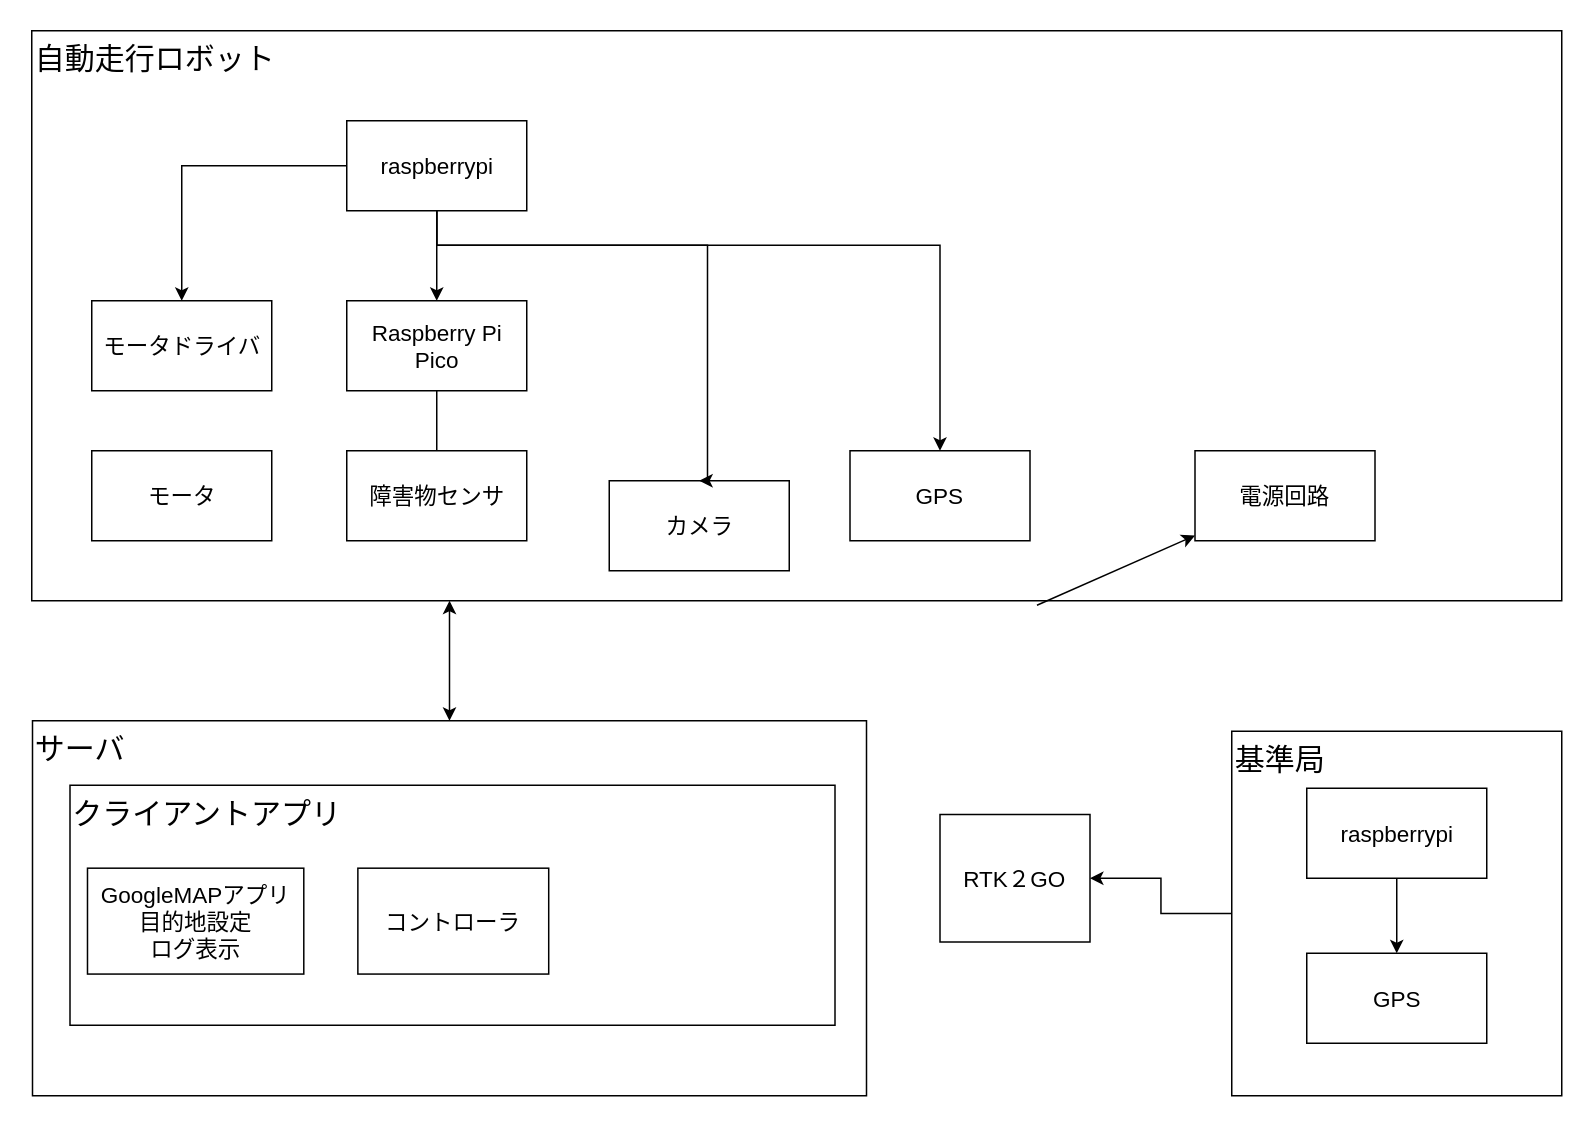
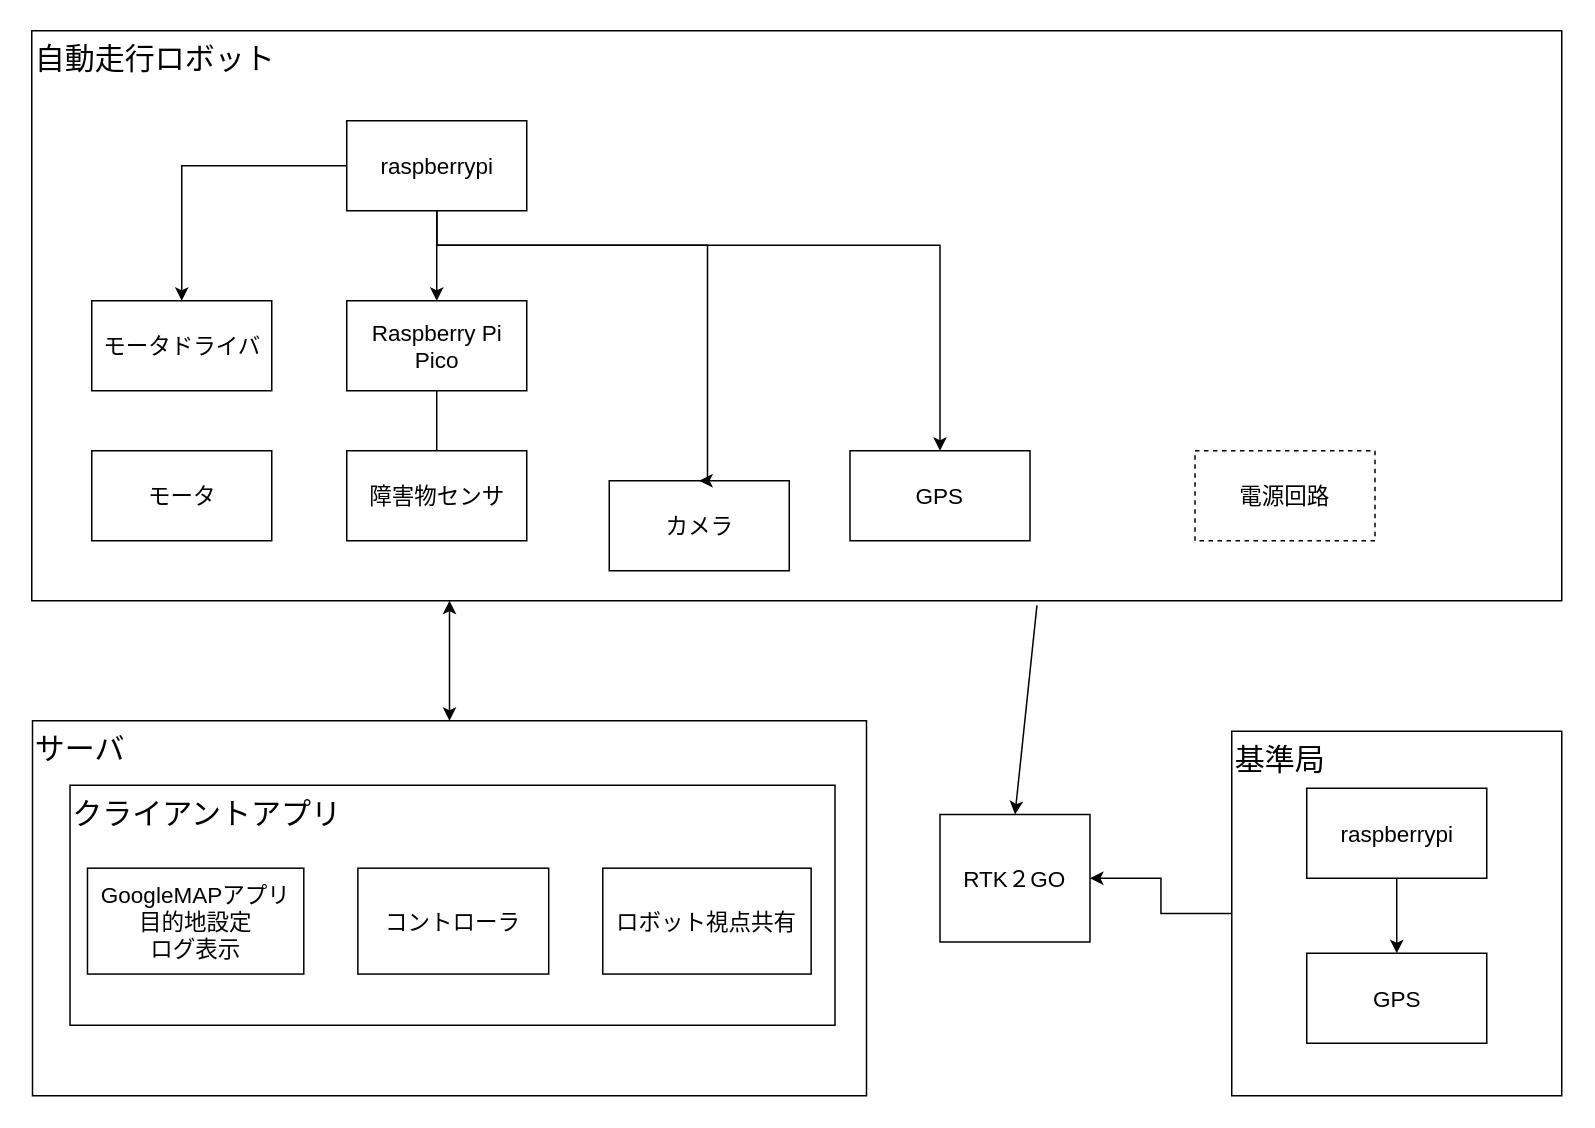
node "電源回路": style solid -> dashed
edge "自動走行ロボット" -> "電源回路": now "自動走行ロボット" -> "RTK２GO"
node "ロボット視点共有": added
